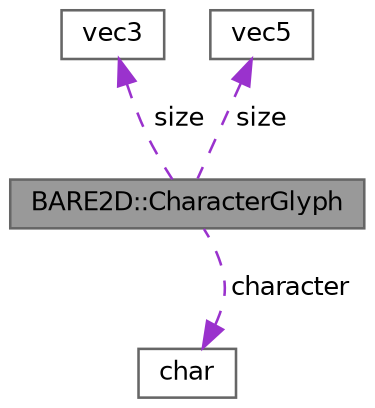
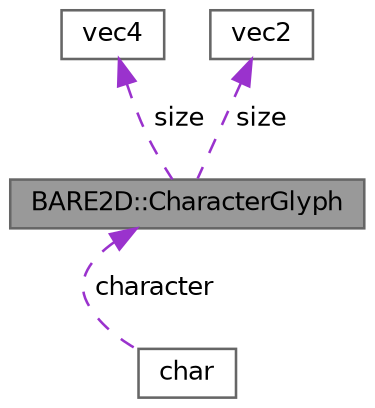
node "vec3": label "vec3" -> "vec4"
node "vec5": label "vec5" -> "vec2"
edge "BARE2D::CharacterGlyph" -> "char": reversed
